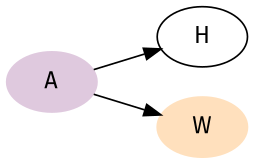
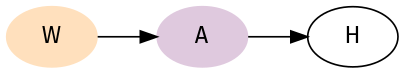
edge "A" -> "W": reversed
